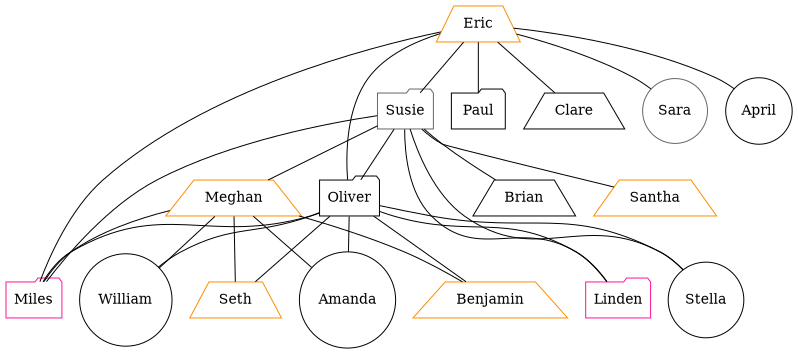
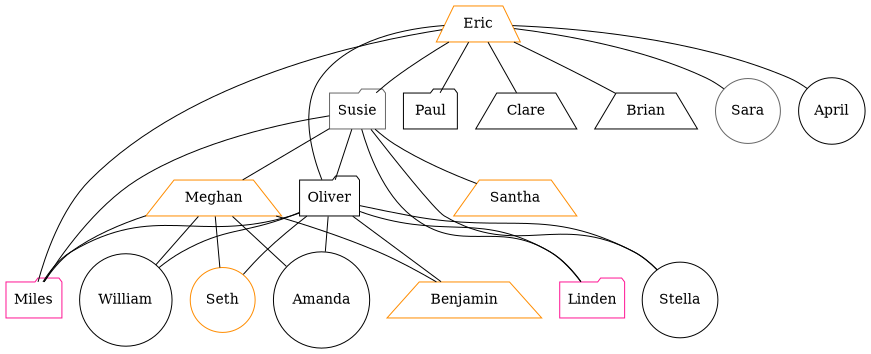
edge "Susie" -- "Brian": now "Eric" -- "Brian"
node "Seth": shape trapezium -> circle
